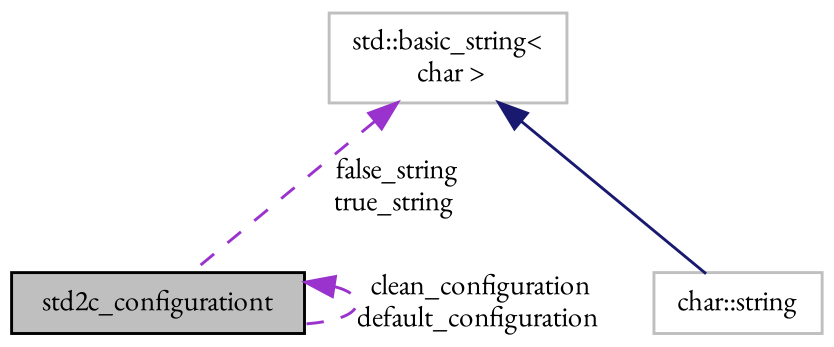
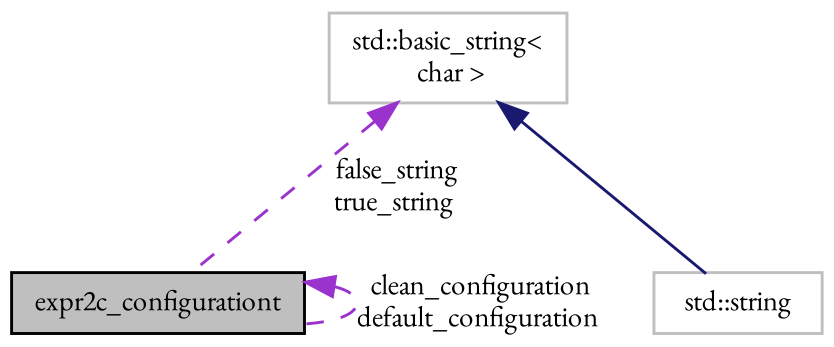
node "std2c_configurationt": label "std2c_configurationt" -> "expr2c_configurationt"
node "char::string": label "char::string" -> "std::string"
